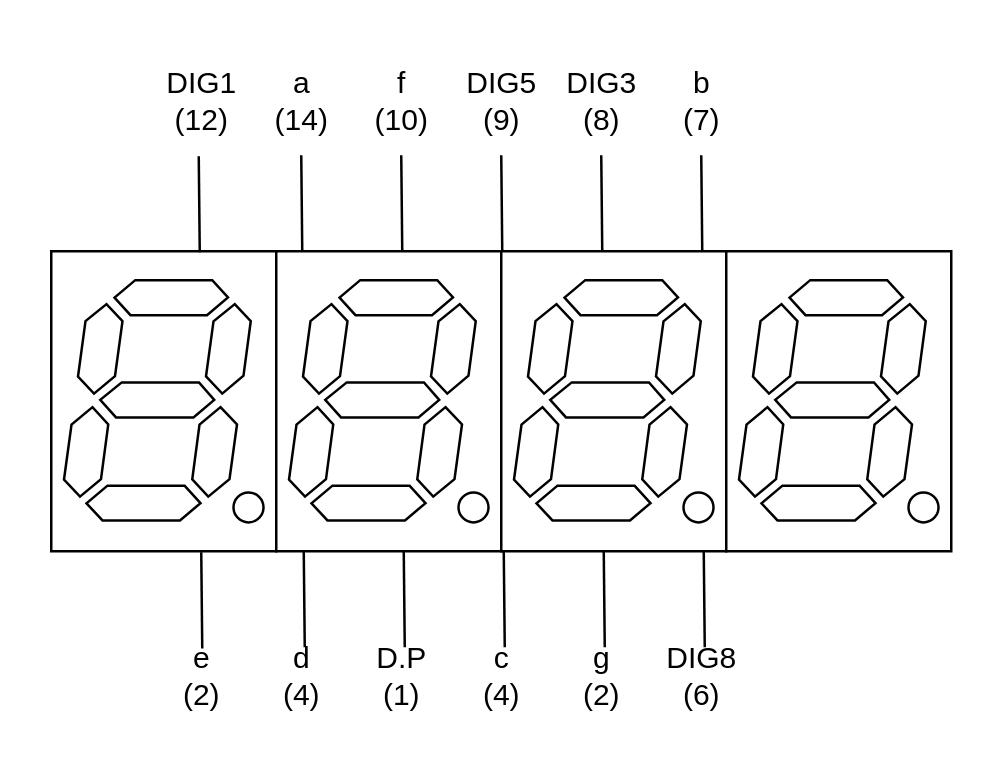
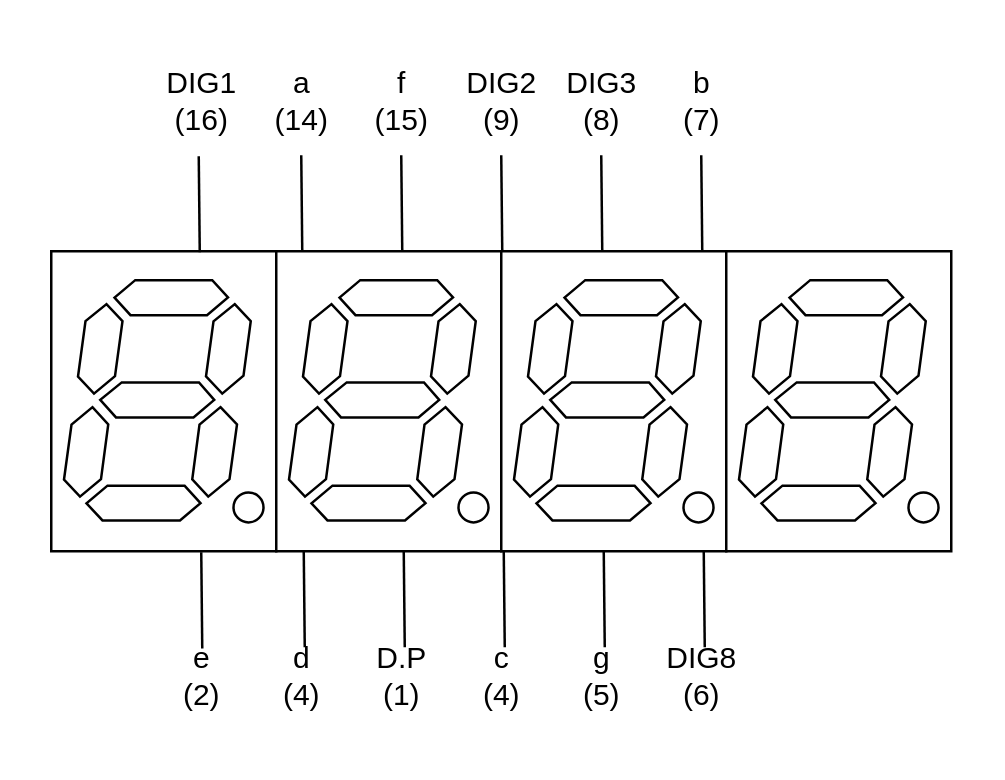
node "DIG1 (12)": label "DIG1 (12)" -> "DIG1 (16)"
node "f (10)": label "f (10)" -> "f (15)"
node "DIG5 (9)": label "DIG5 (9)" -> "DIG2 (9)"
node "g (2)": label "g (2)" -> "g (5)"
